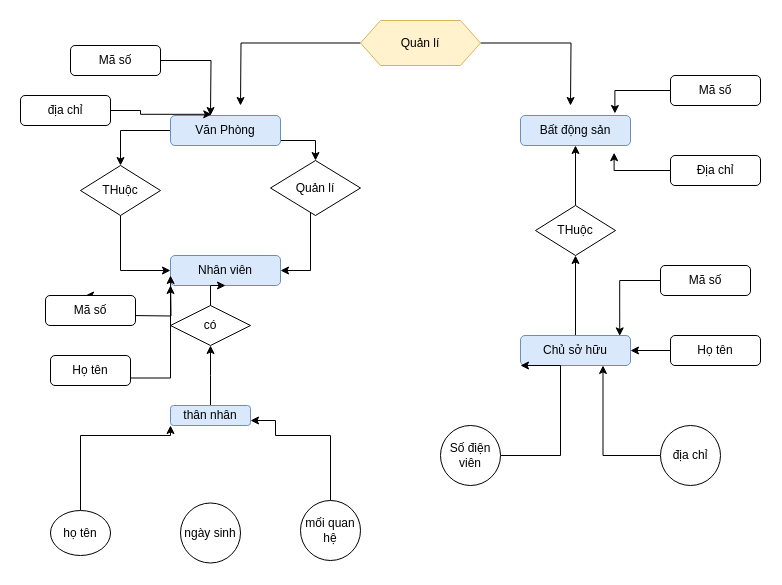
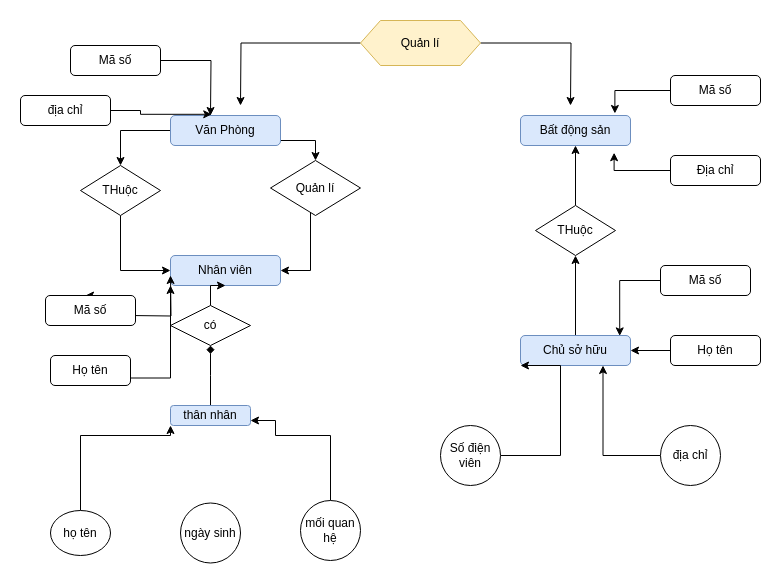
edge "thân nhân" -> "có": arrowhead classic -> diamond
